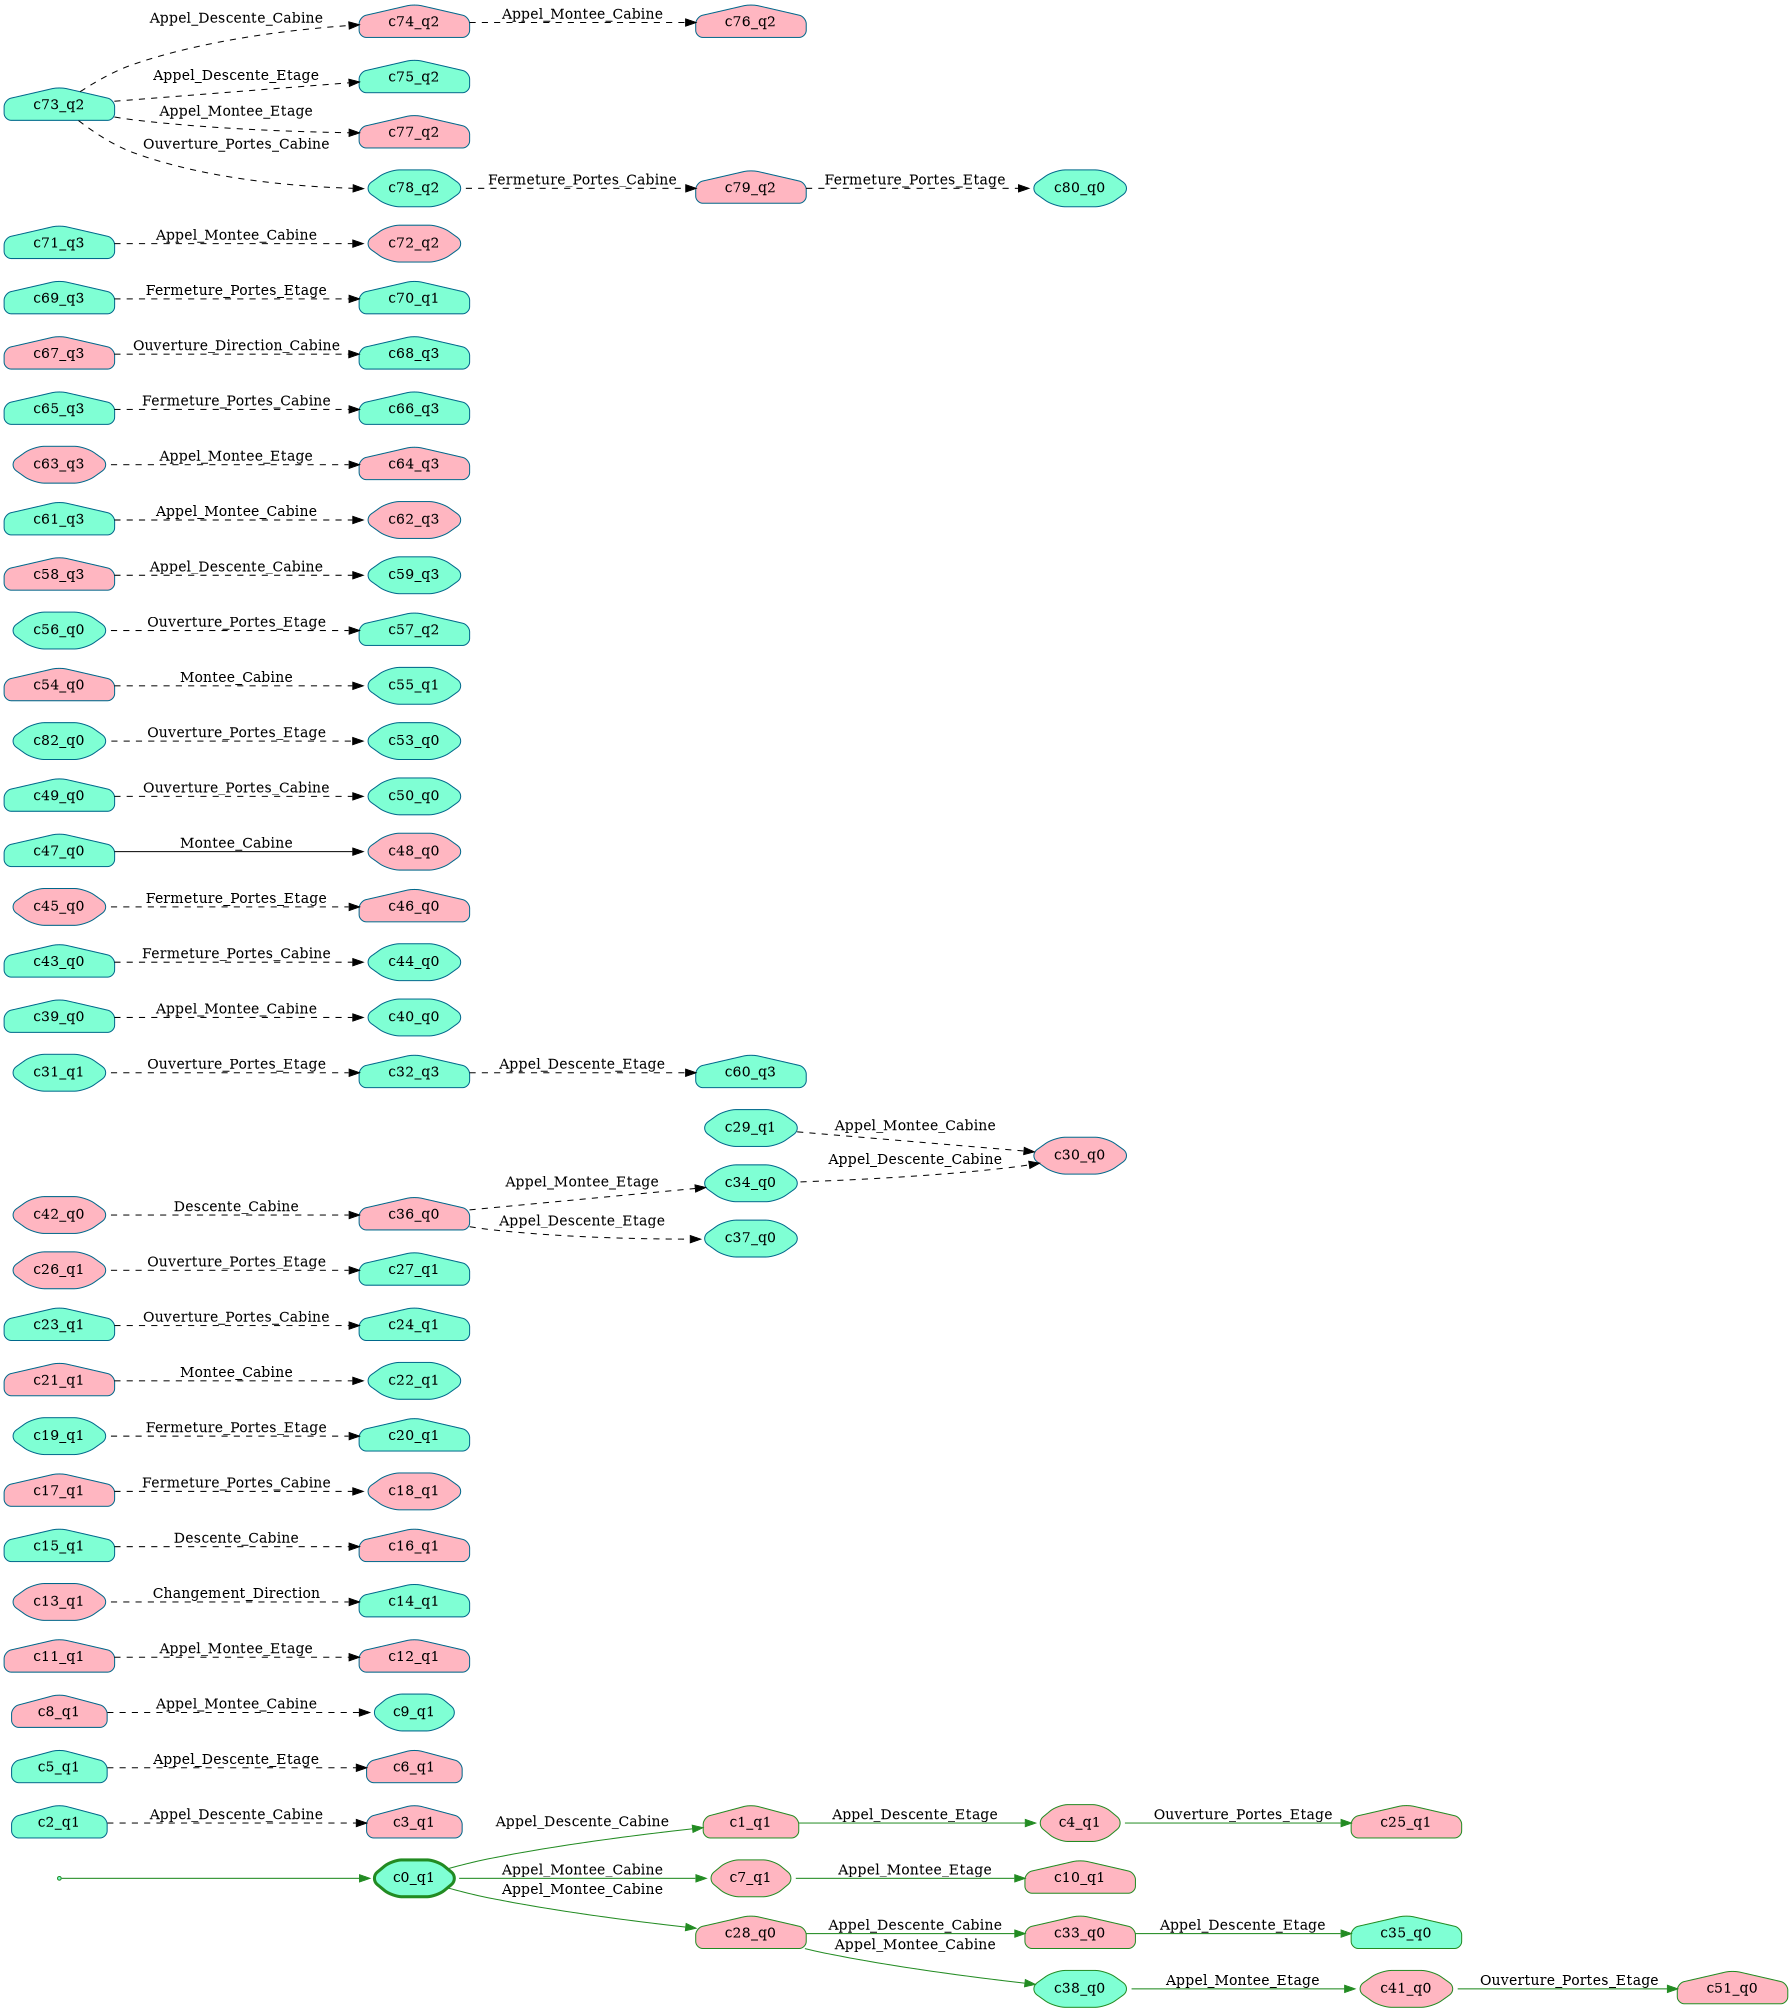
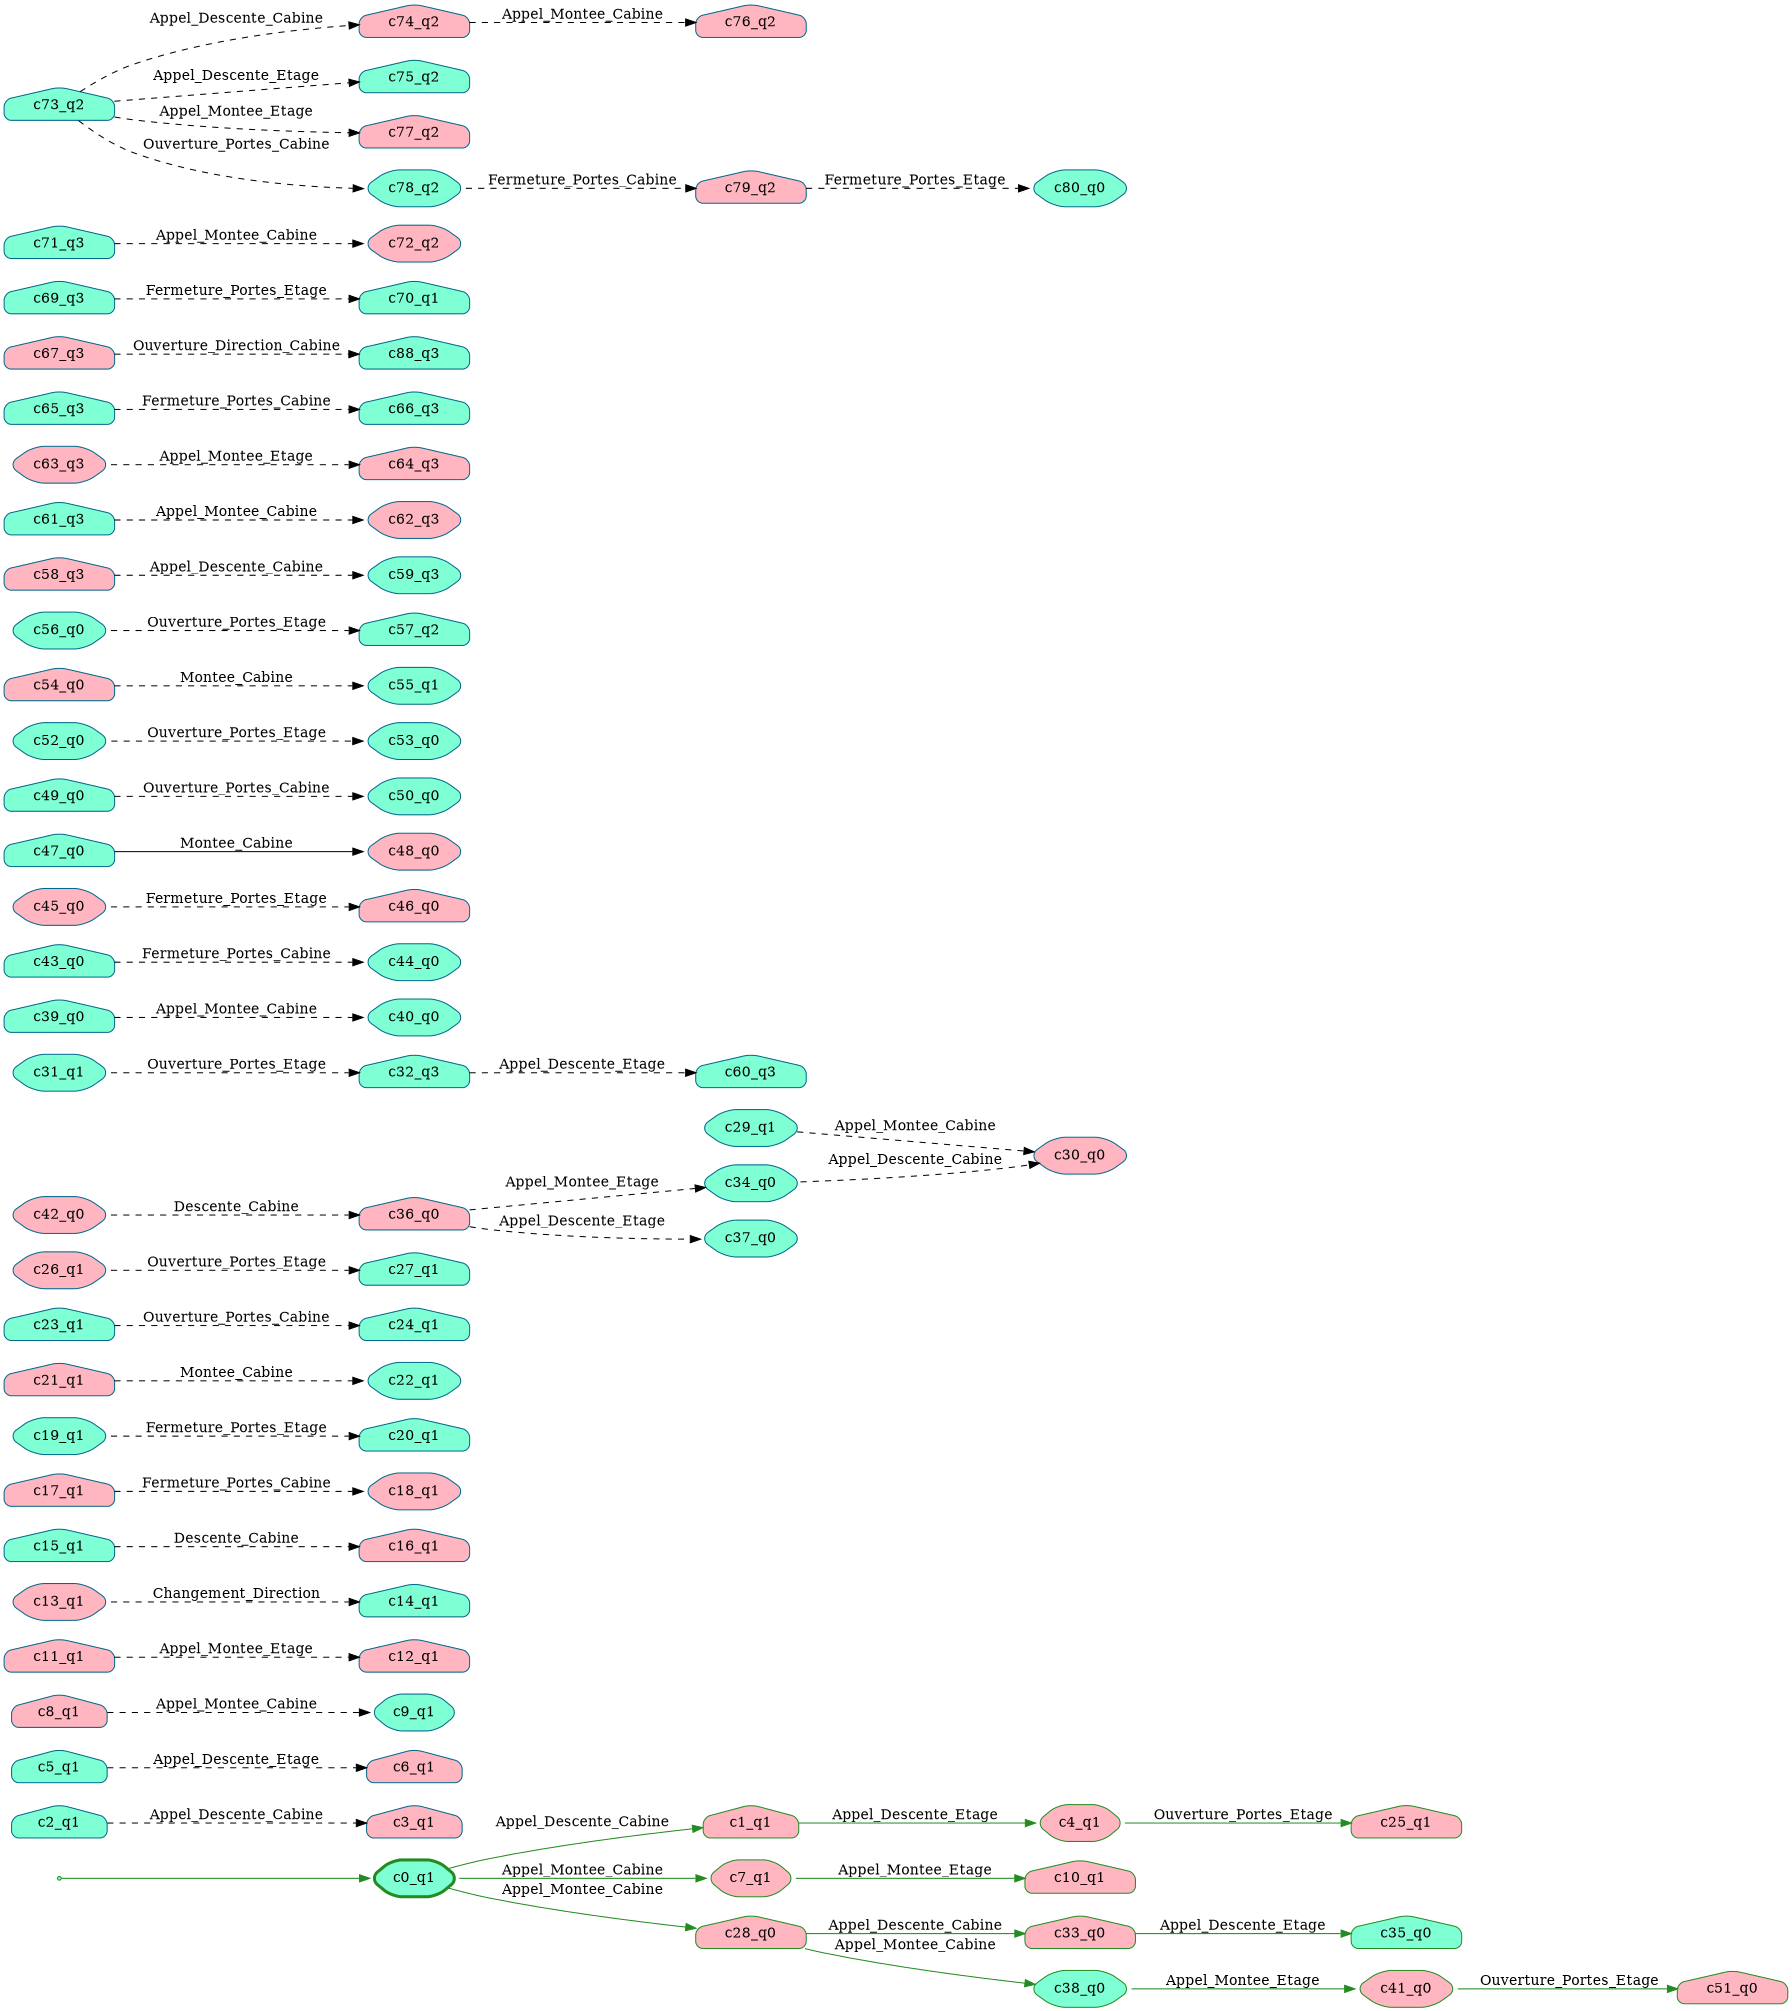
node "c68_q3": label "c68_q3" -> "c88_q3"
node "c82_q0": label "c82_q0" -> "c52_q0"
